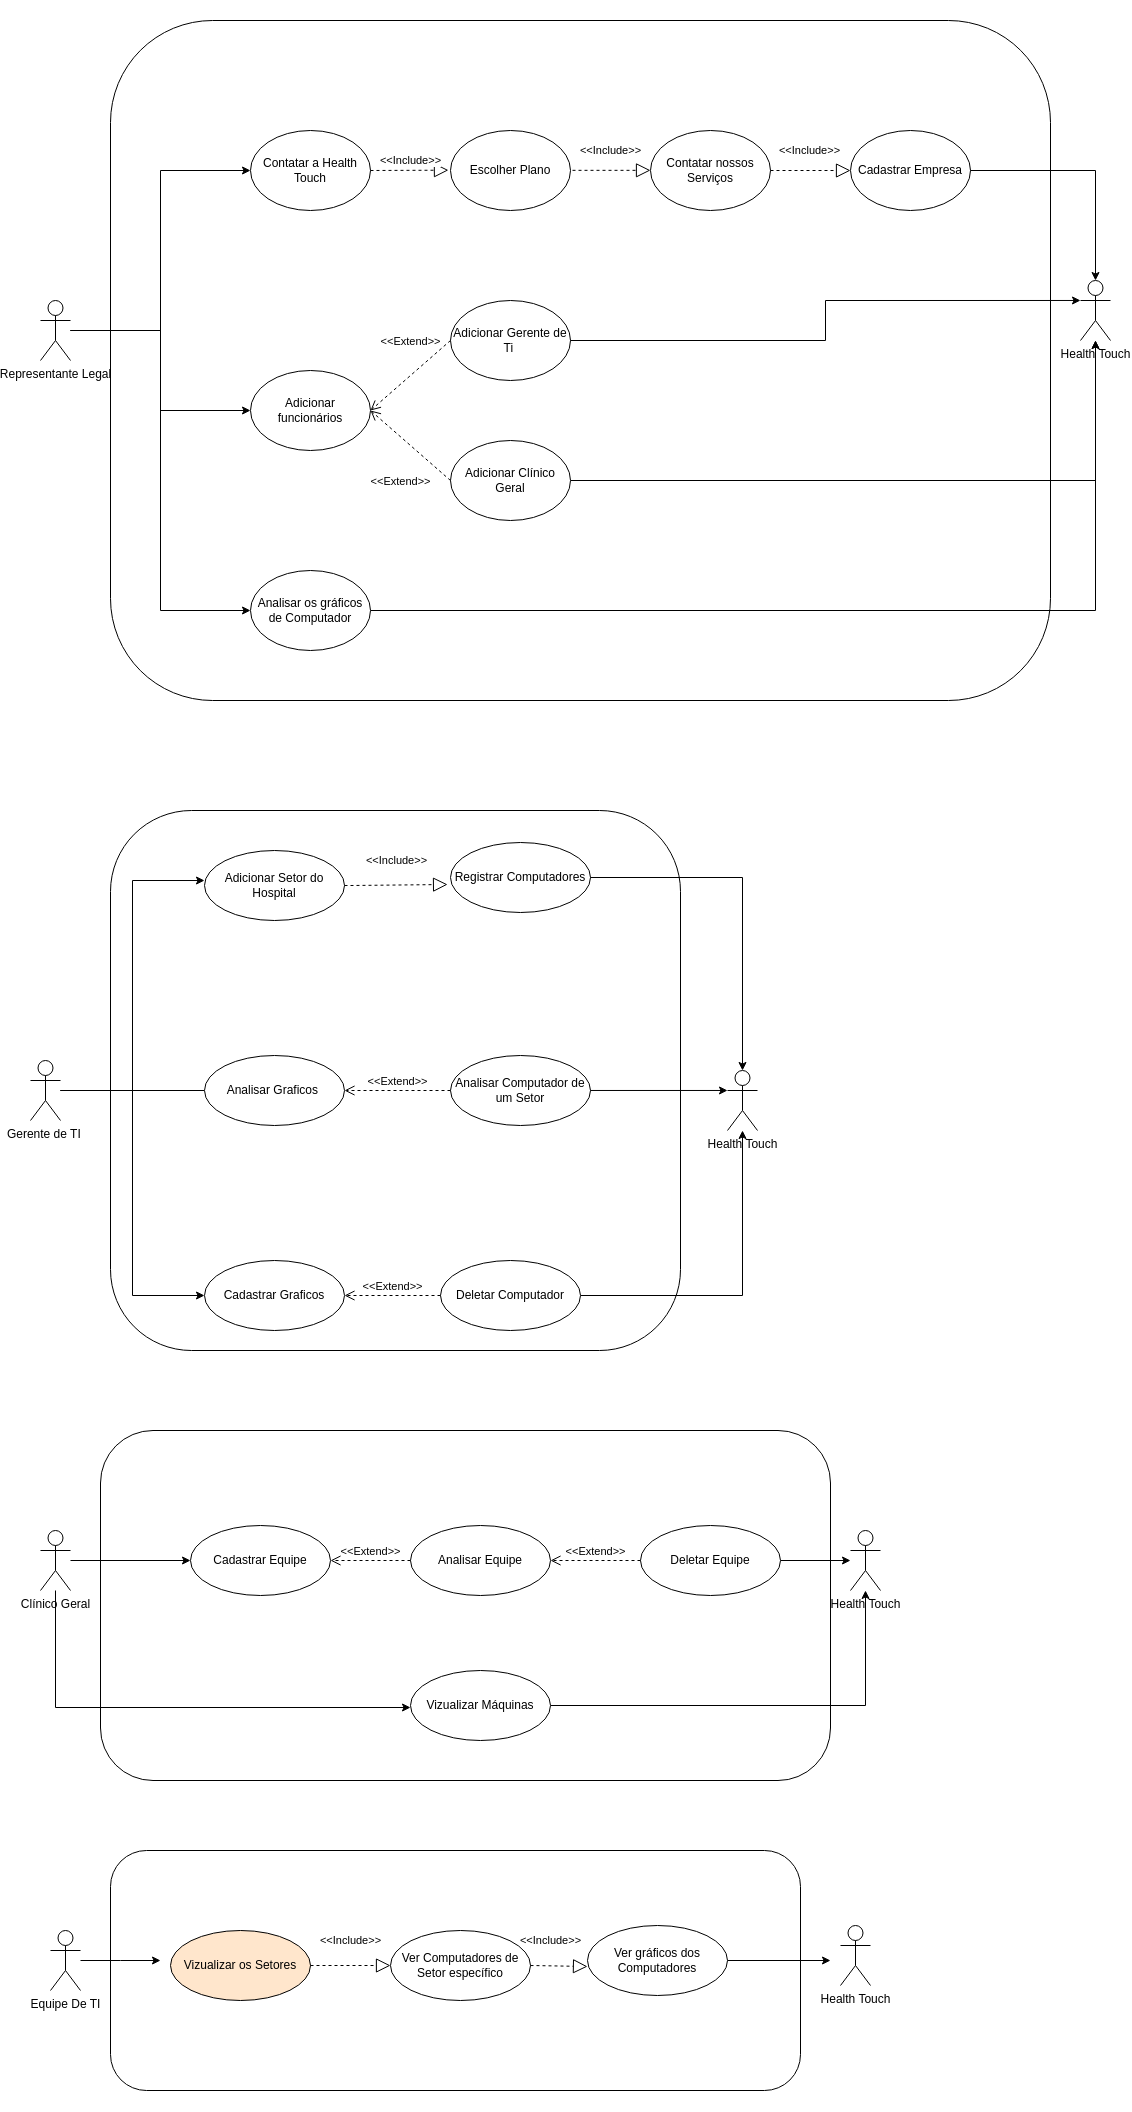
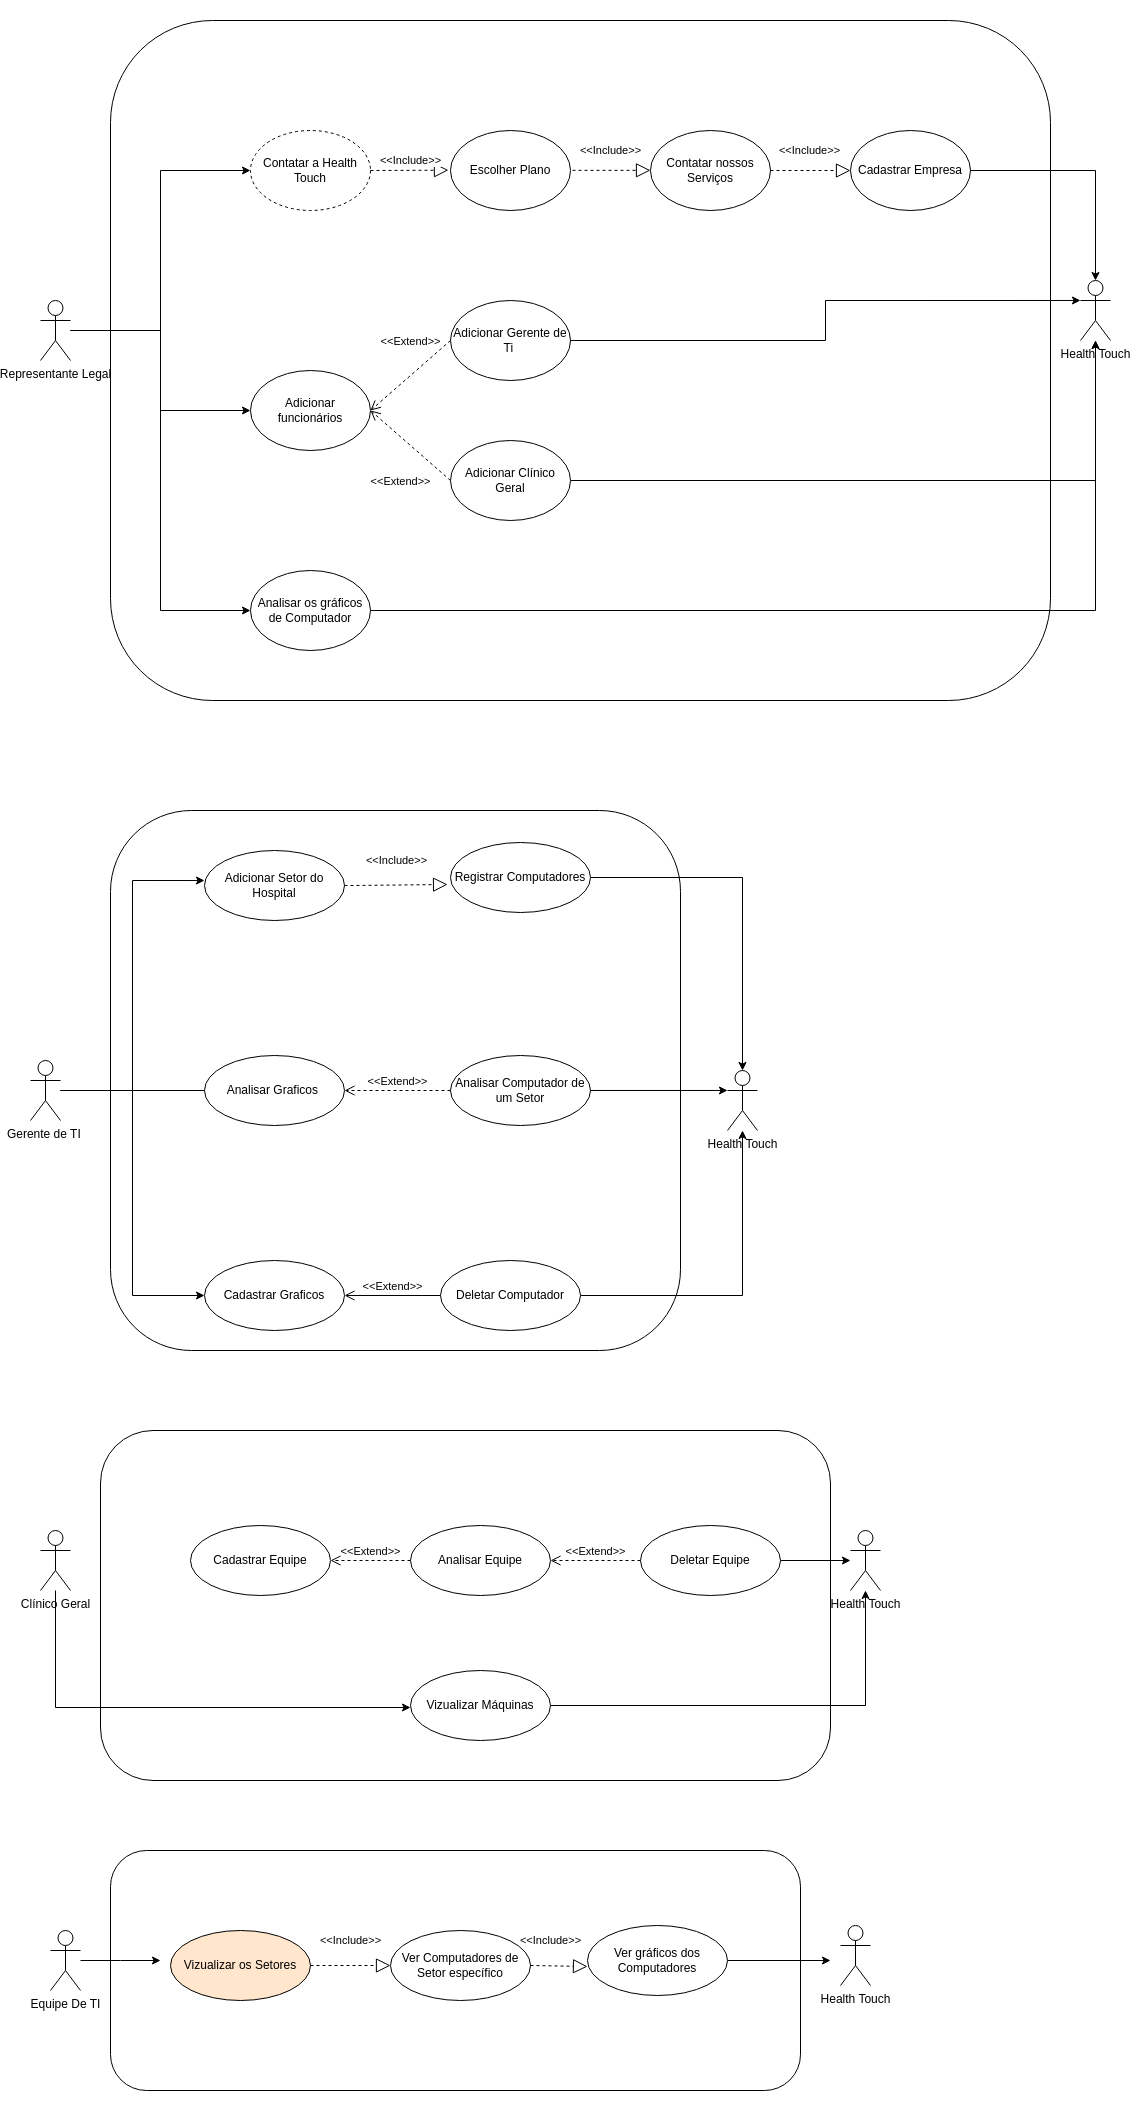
node "Contatar a Health Touch": style solid -> dashed
edge "Deletar Computador" -> "Cadastrar Graficos": style dashed -> solid
edge "Clínico Geral" -> "Cadastrar Equipe": removed
